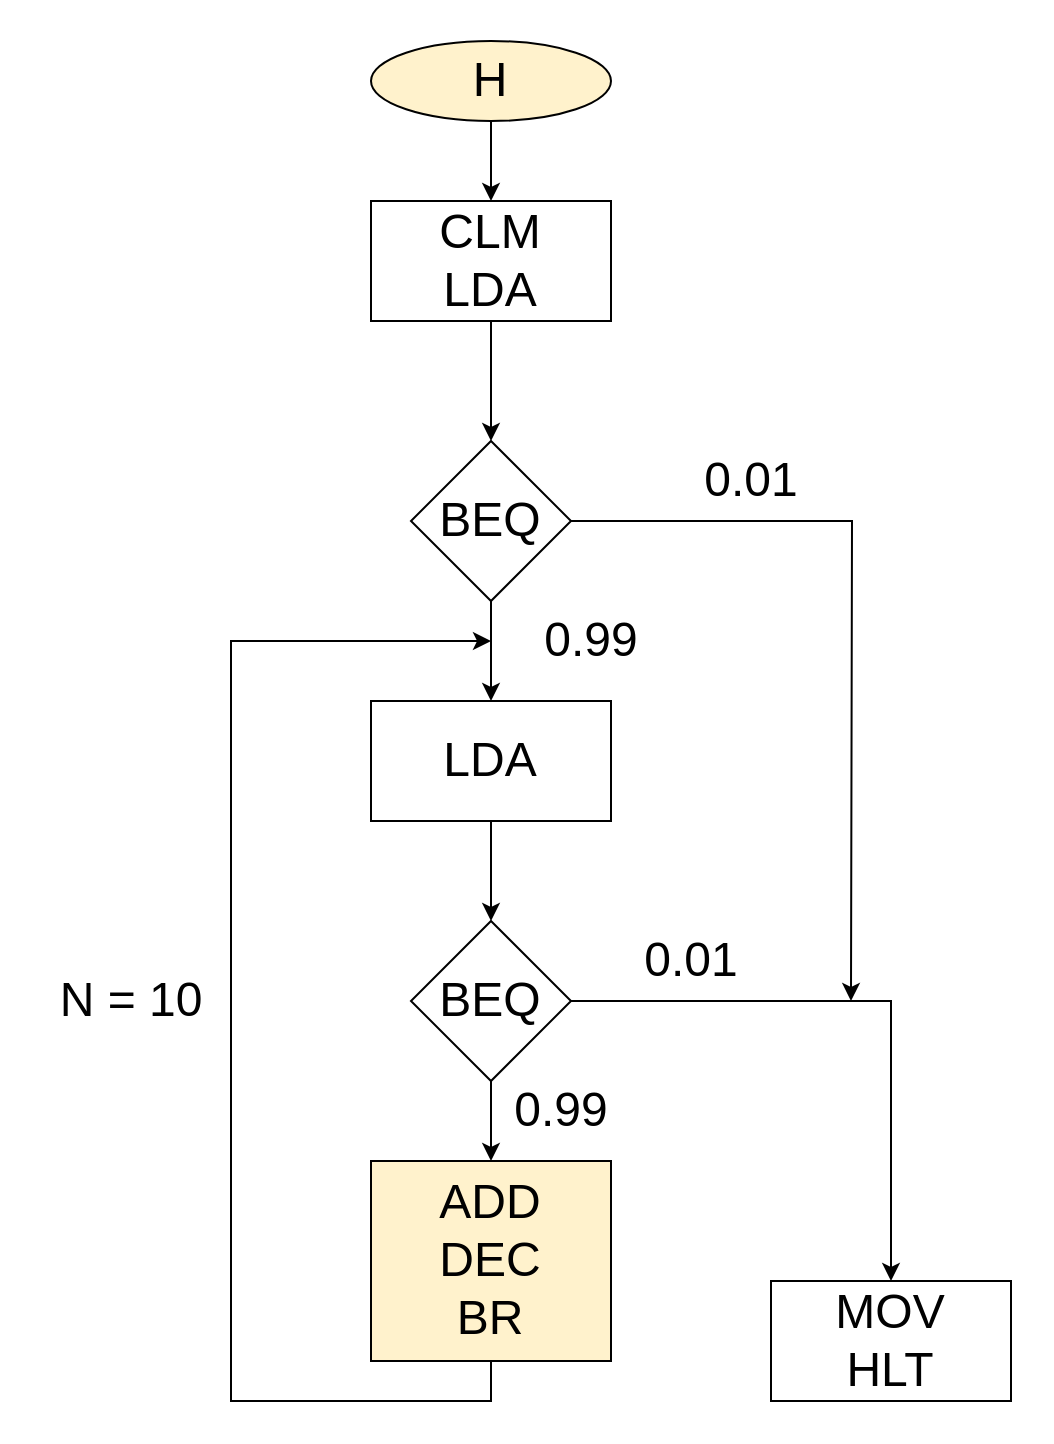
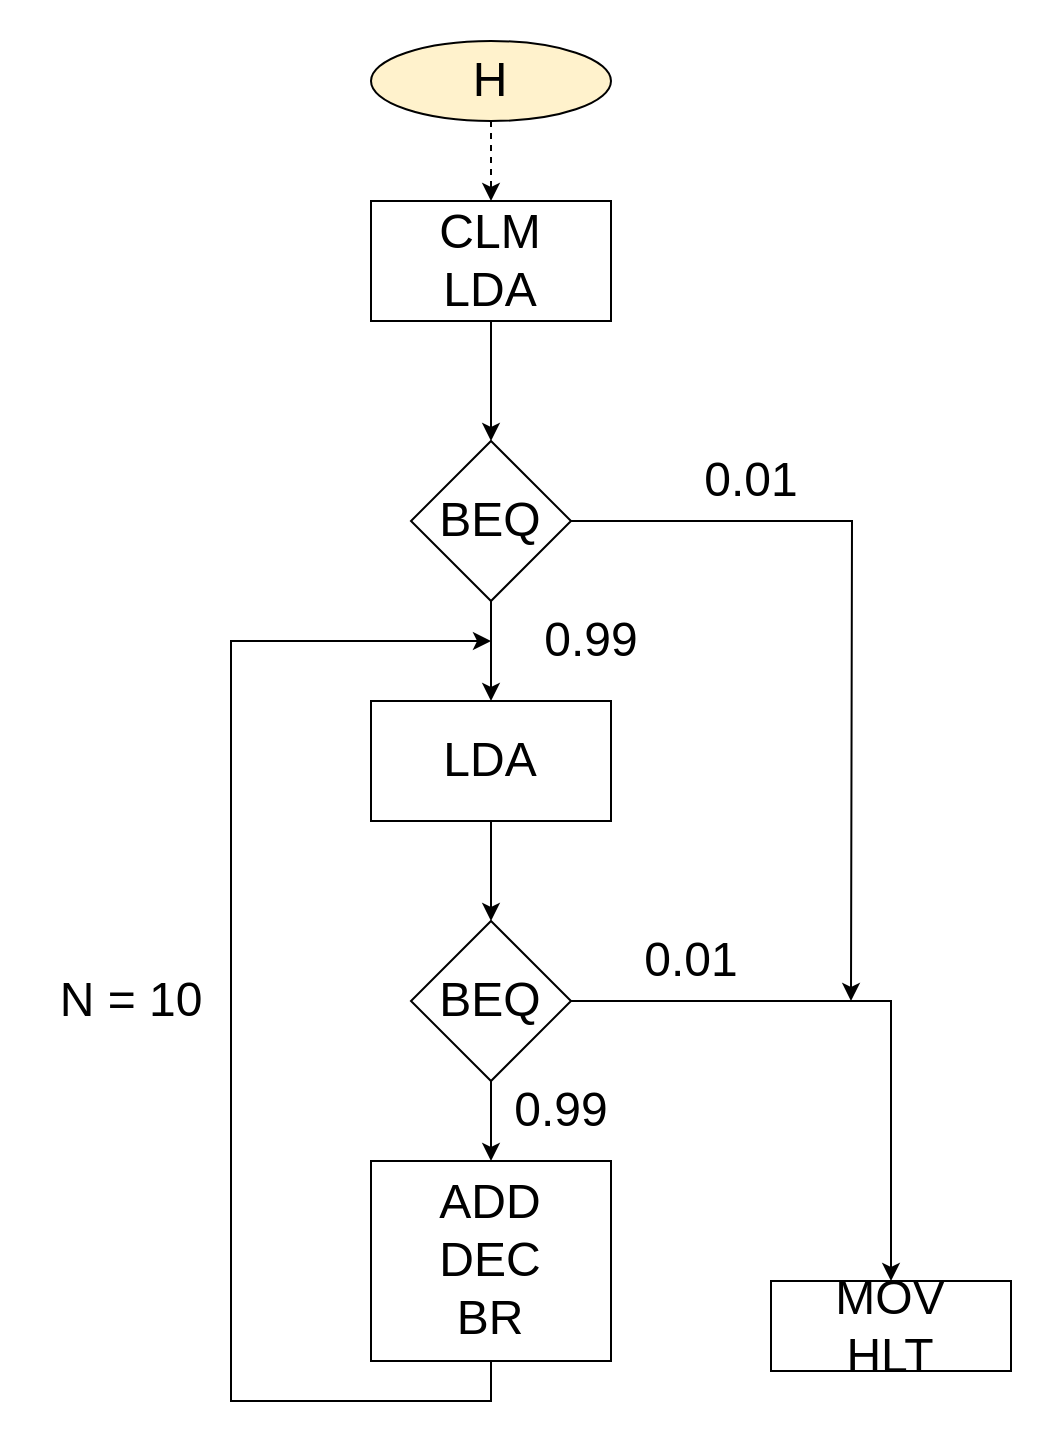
edge "Н" -> "CLM LDA": style solid -> dashed
node "ADD DEC BR": fillcolor #fff2cc -> #ffffff
node "MOV HLT": size 240x120 -> 240x90
